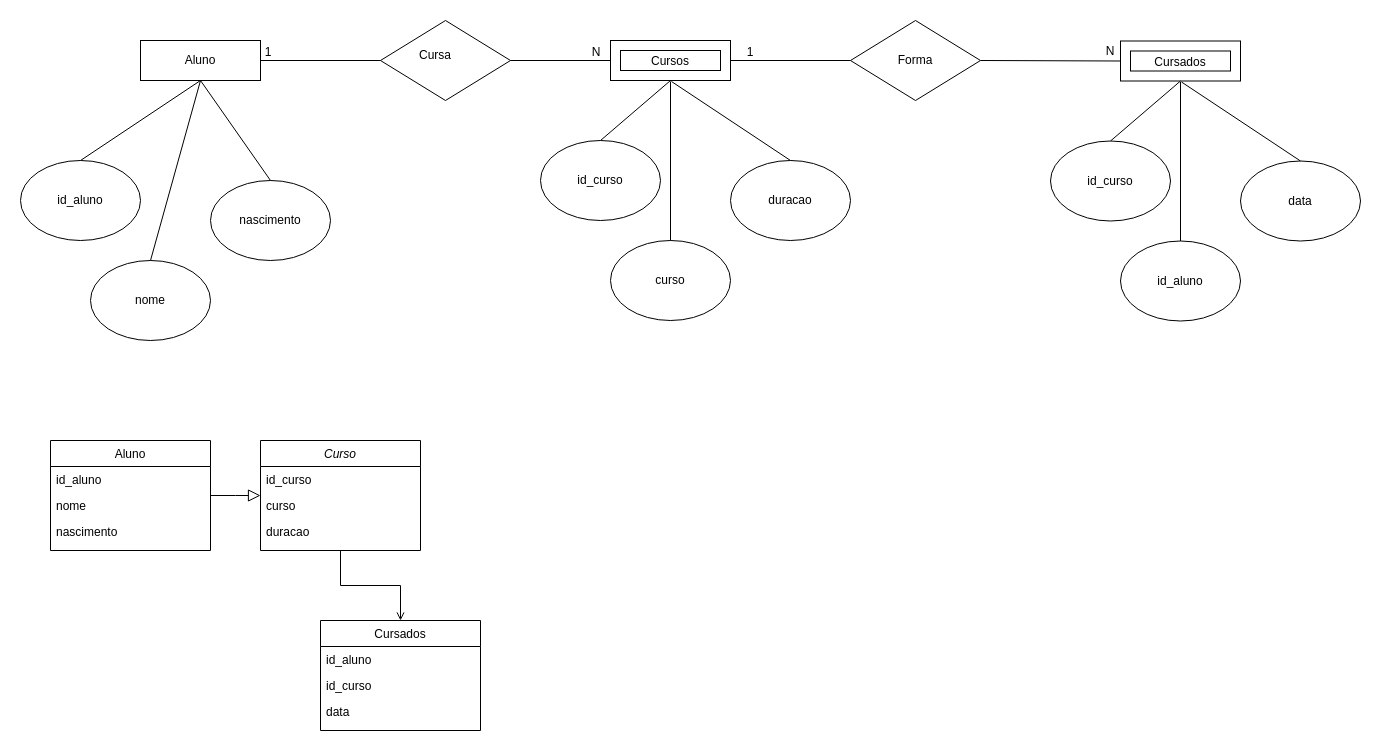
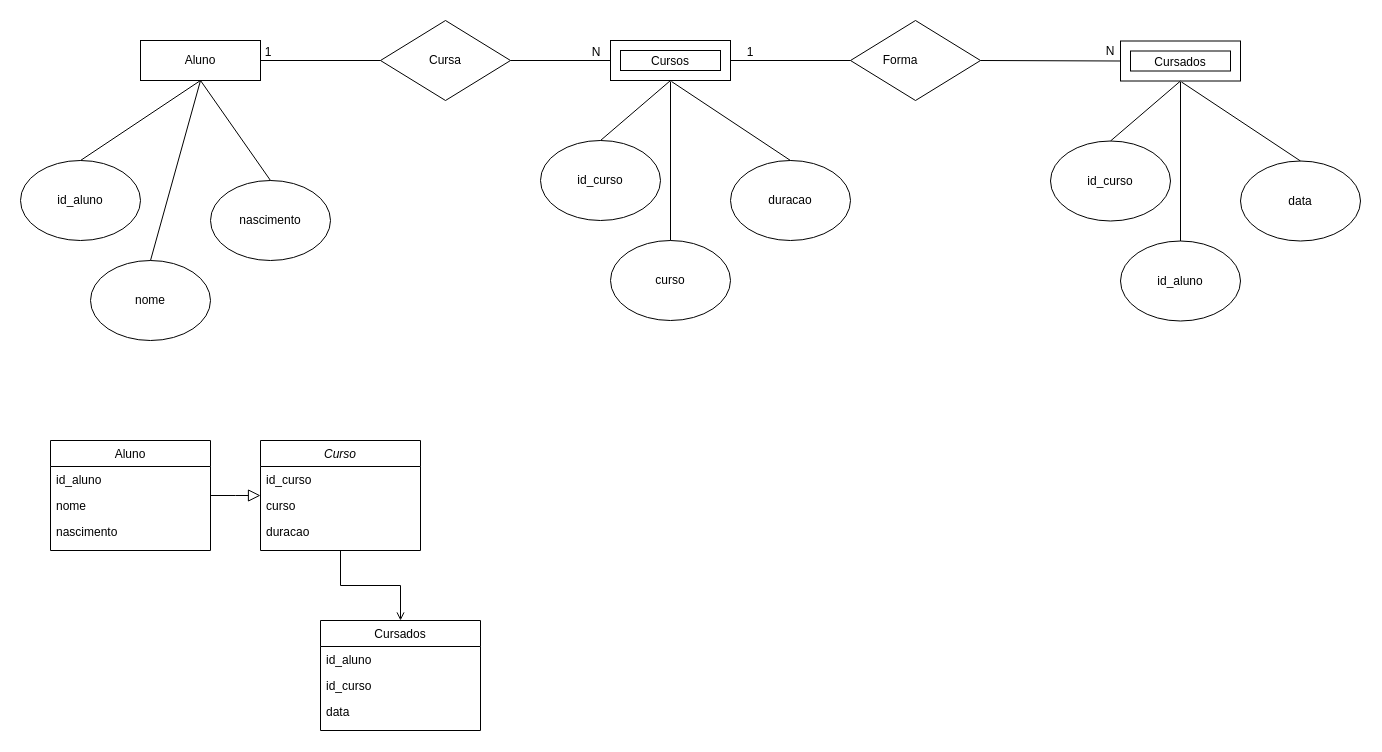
node "Cursa": moved (436, 56) -> (446, 61)
node "Forma": moved (916, 61) -> (901, 61)
